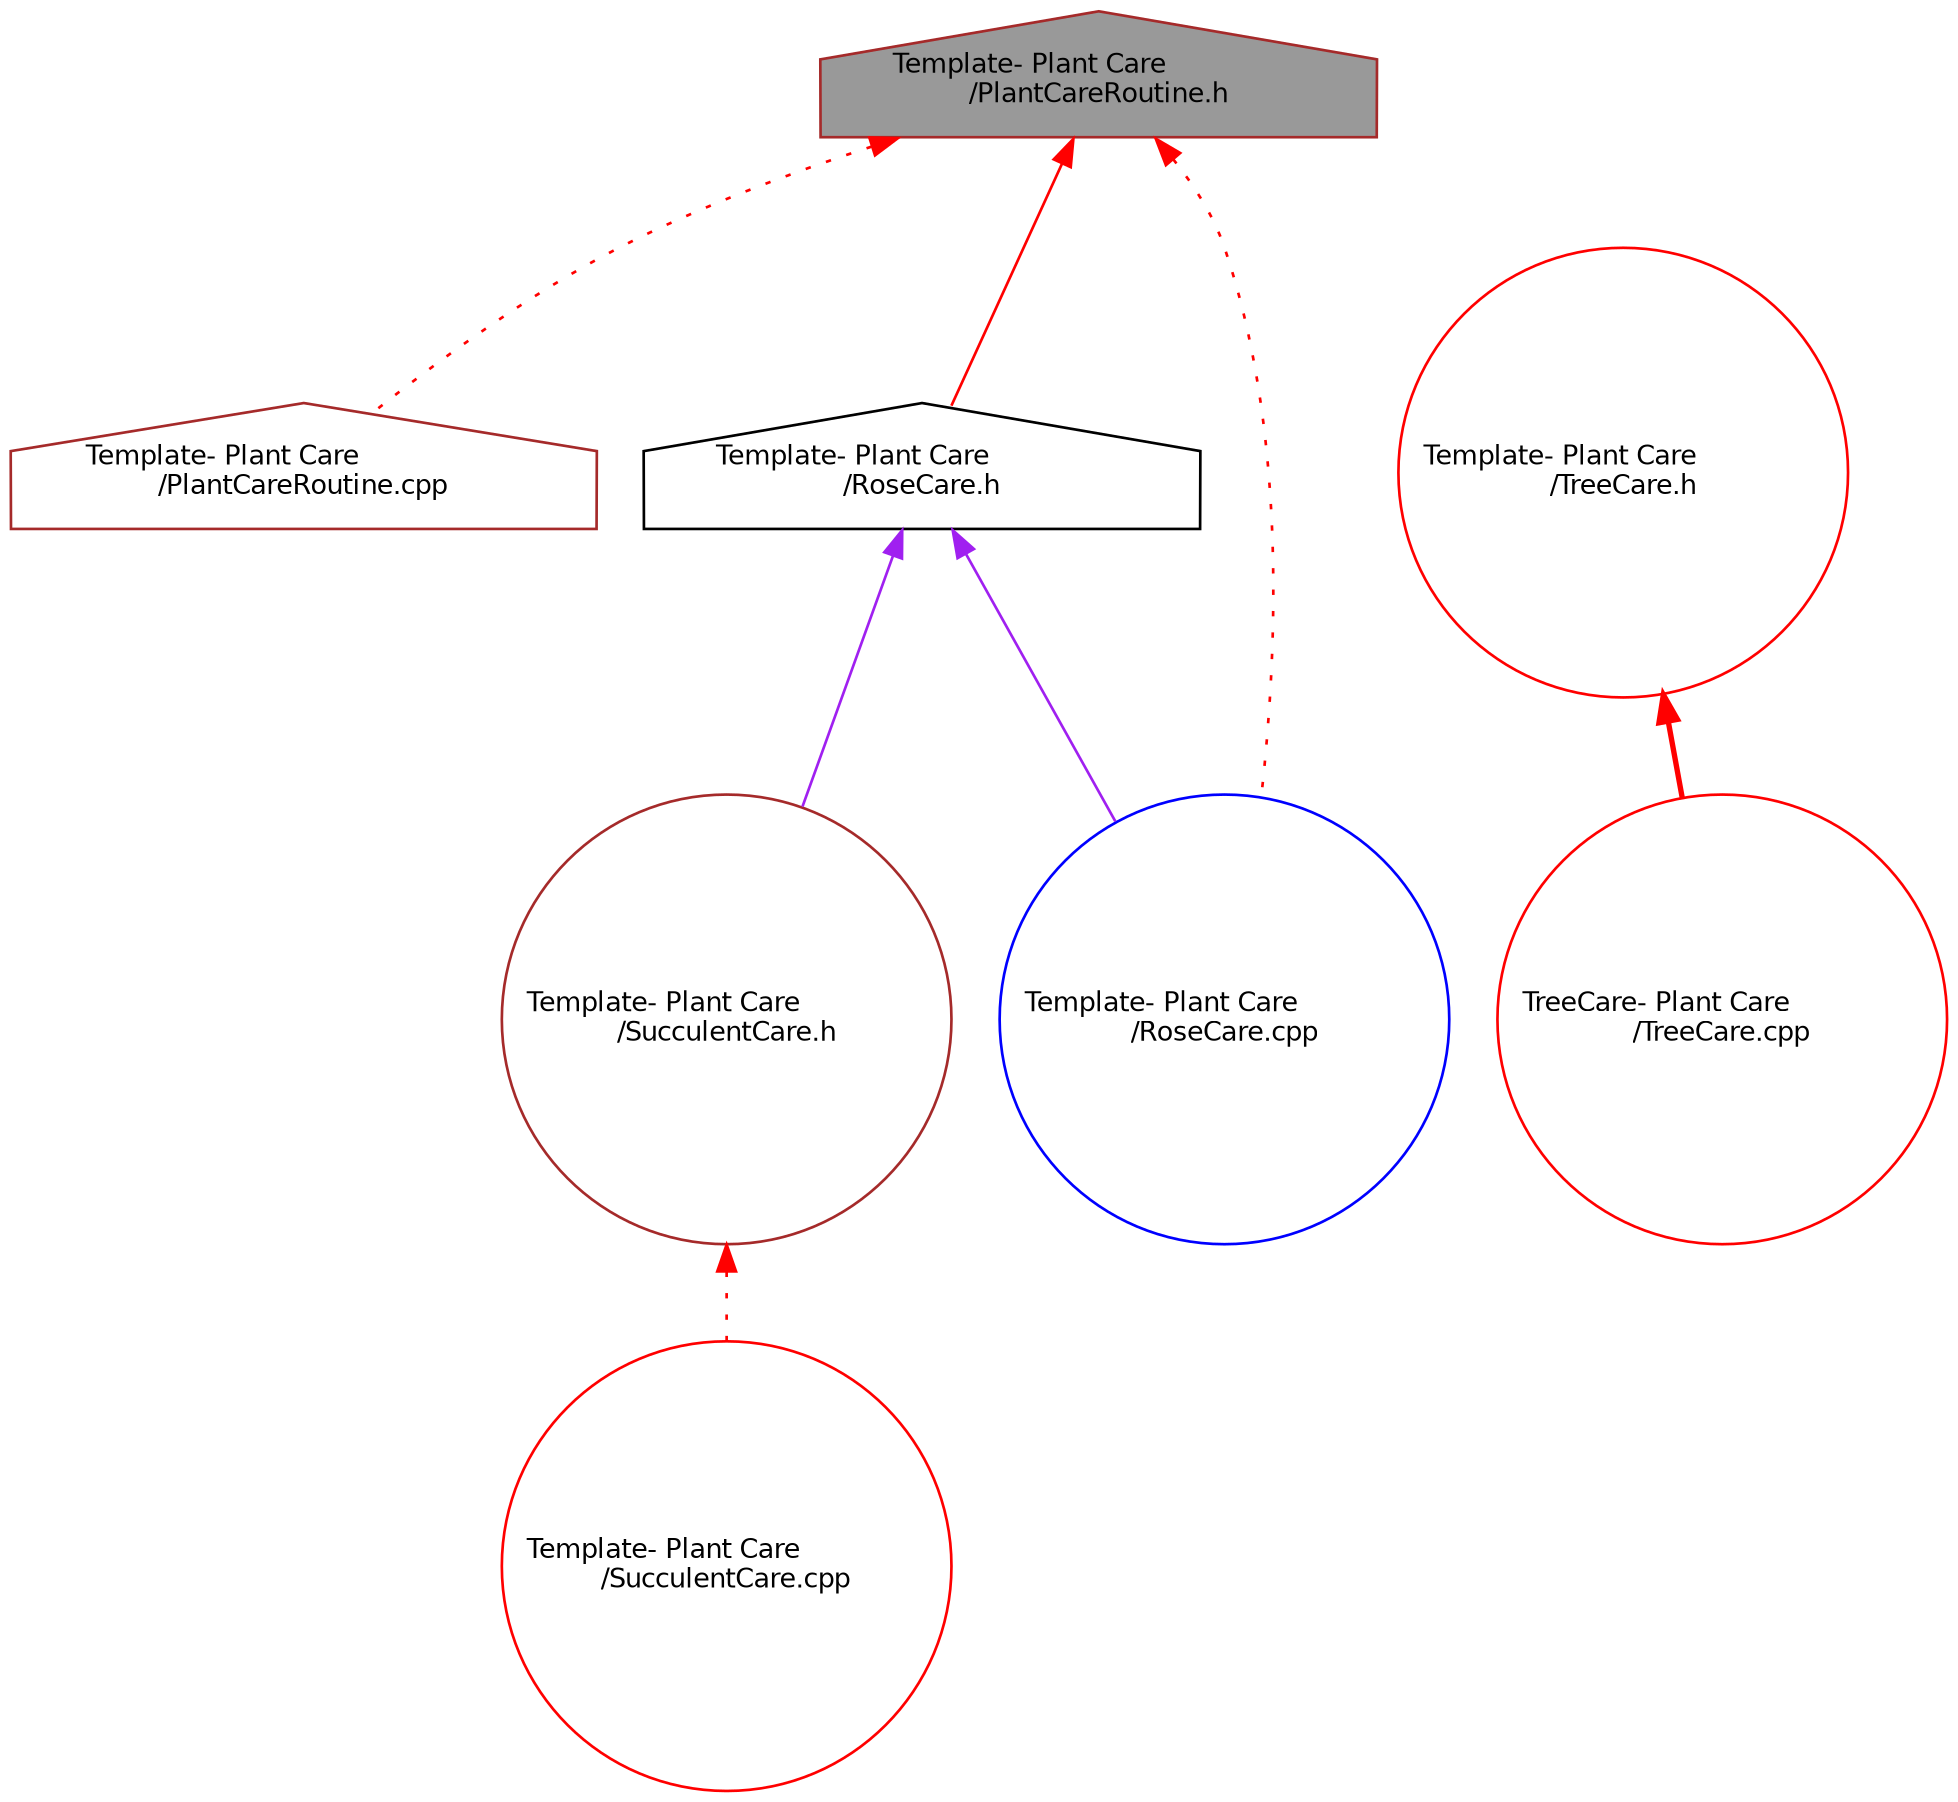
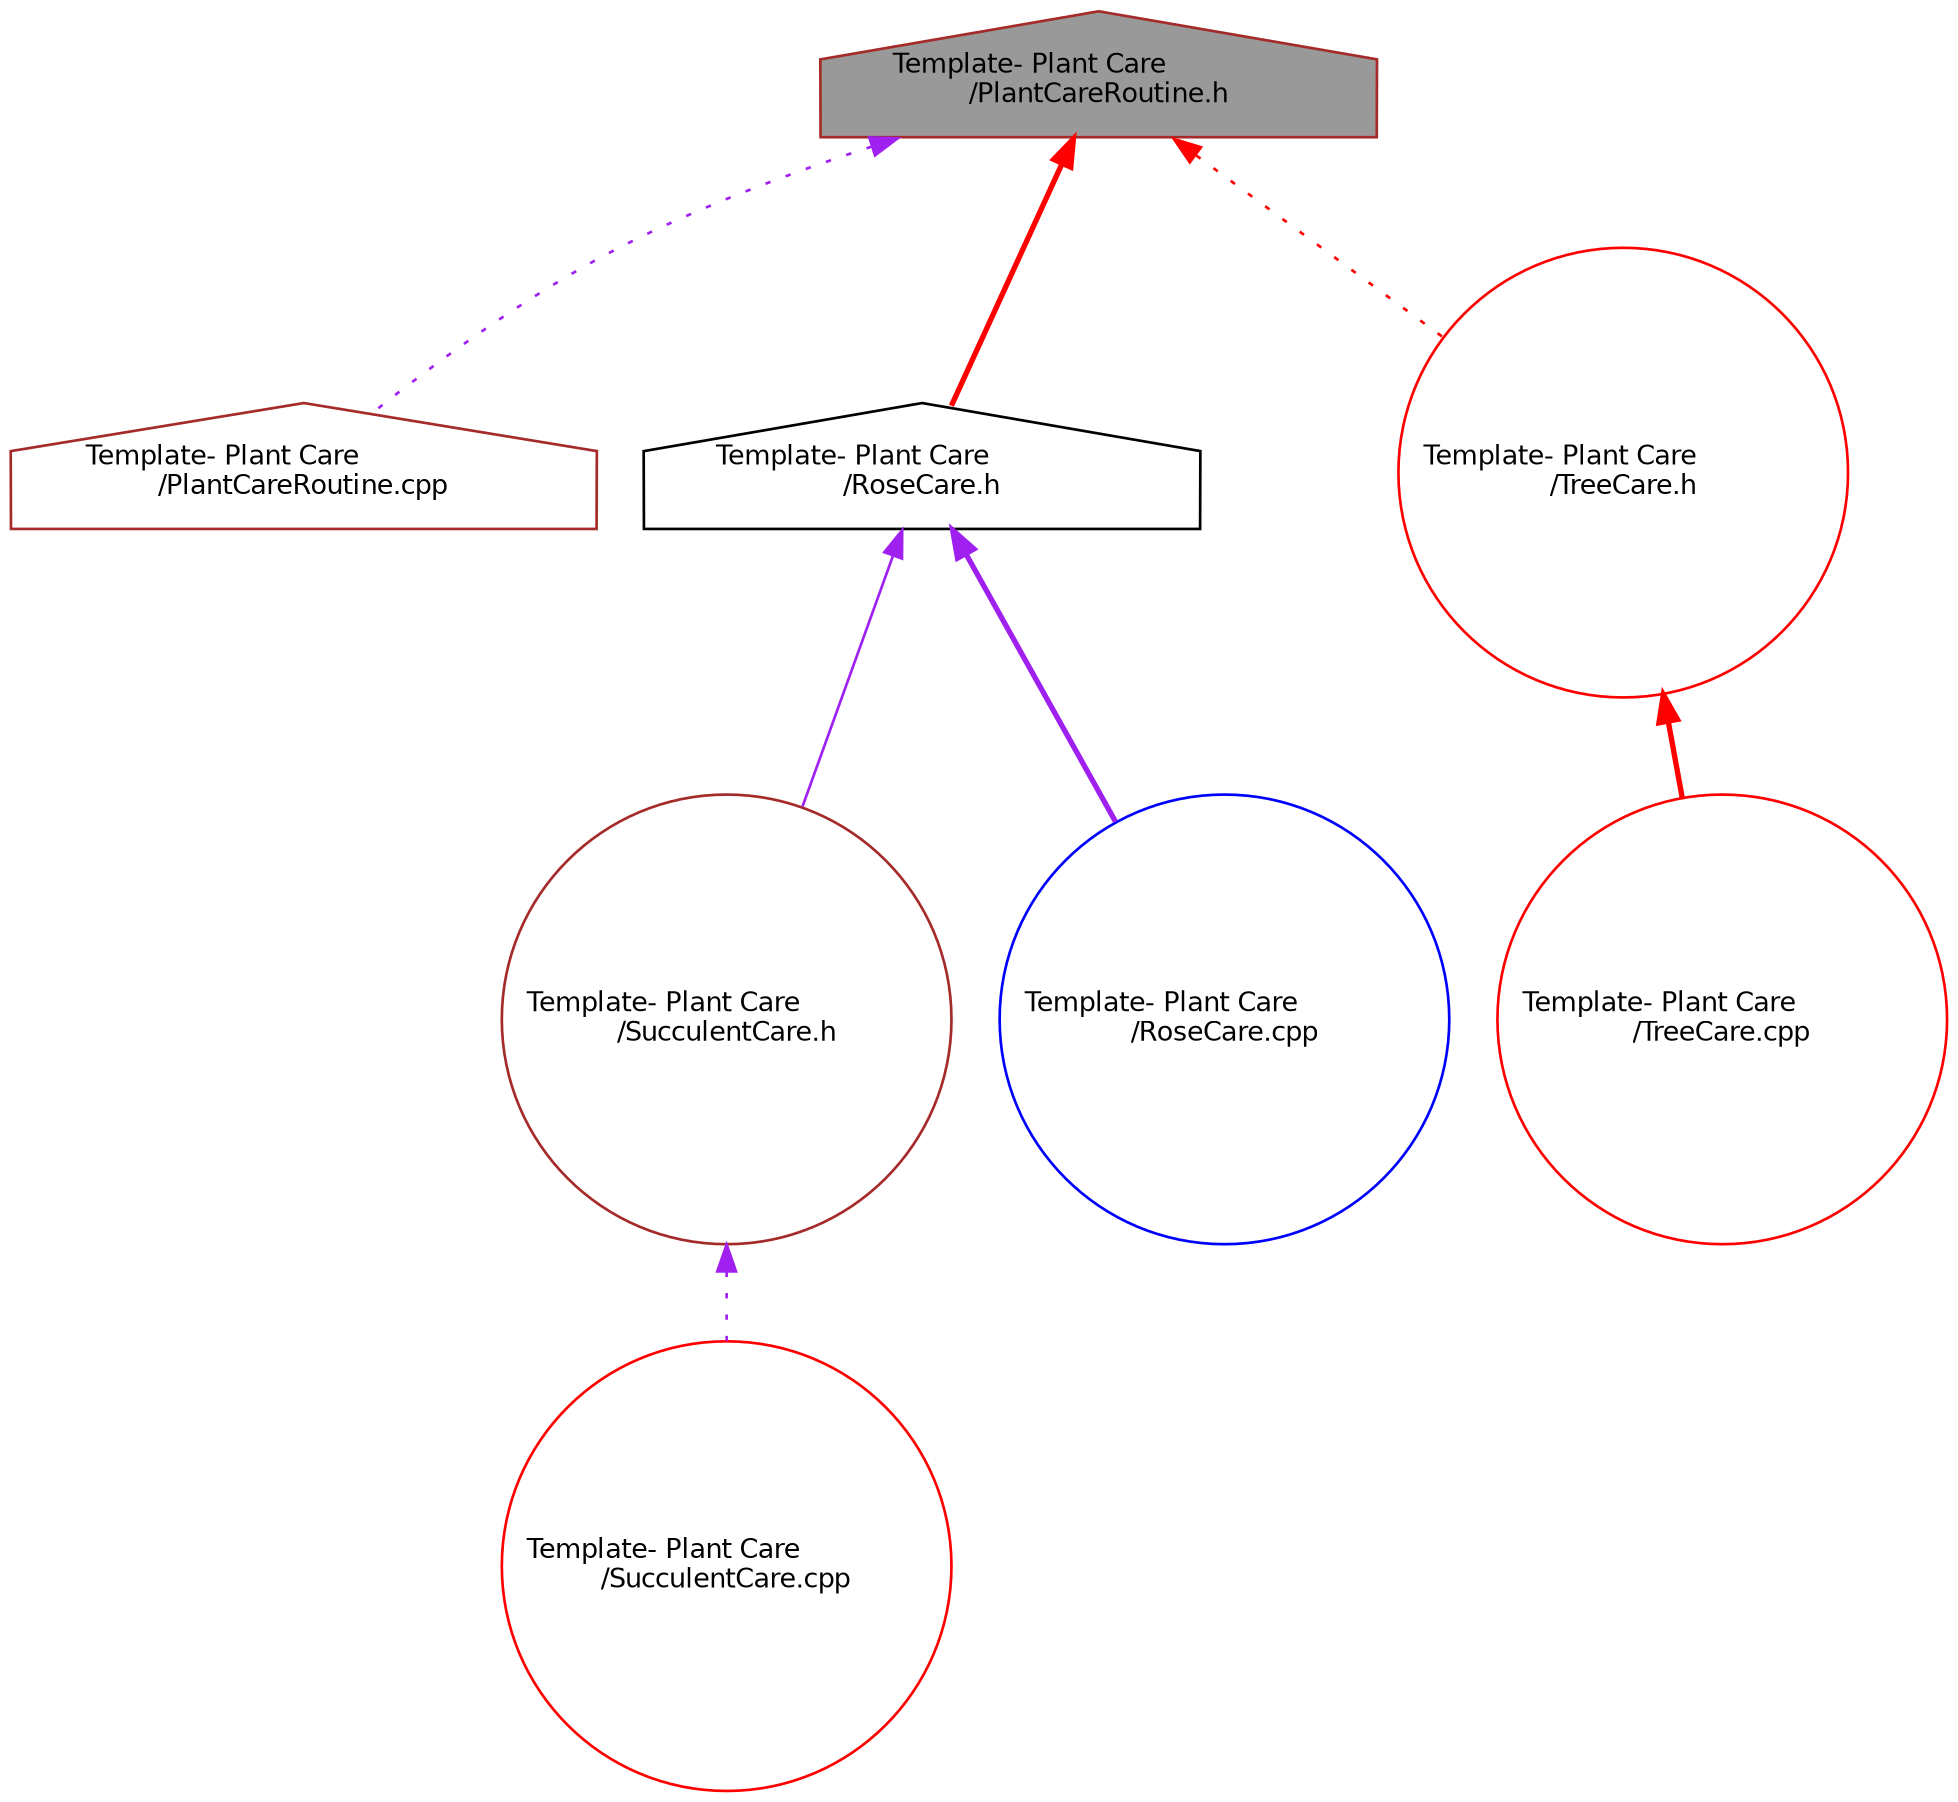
edge "Template- Plant Care /PlantCareRoutine.cpp" -> "Template- Plant Care /PlantCareRoutine.h": color red -> purple
edge "Template- Plant Care /RoseCare.h" -> "Template- Plant Care /PlantCareRoutine.h": style solid -> bold
edge "Template- Plant Care /RoseCare.cpp" -> "Template- Plant Care /PlantCareRoutine.h": now "Template- Plant Care /TreeCare.h" -> "Template- Plant Care /PlantCareRoutine.h"
edge "Template- Plant Care /RoseCare.cpp" -> "Template- Plant Care /RoseCare.h": style solid -> bold
node "TreeCare- Plant Care /TreeCare.cpp": label "TreeCare- Plant Care /TreeCare.cpp" -> "Template- Plant Care /TreeCare.cpp"
edge "Template- Plant Care /SucculentCare.cpp" -> "Template- Plant Care /SucculentCare.h": color red -> purple
